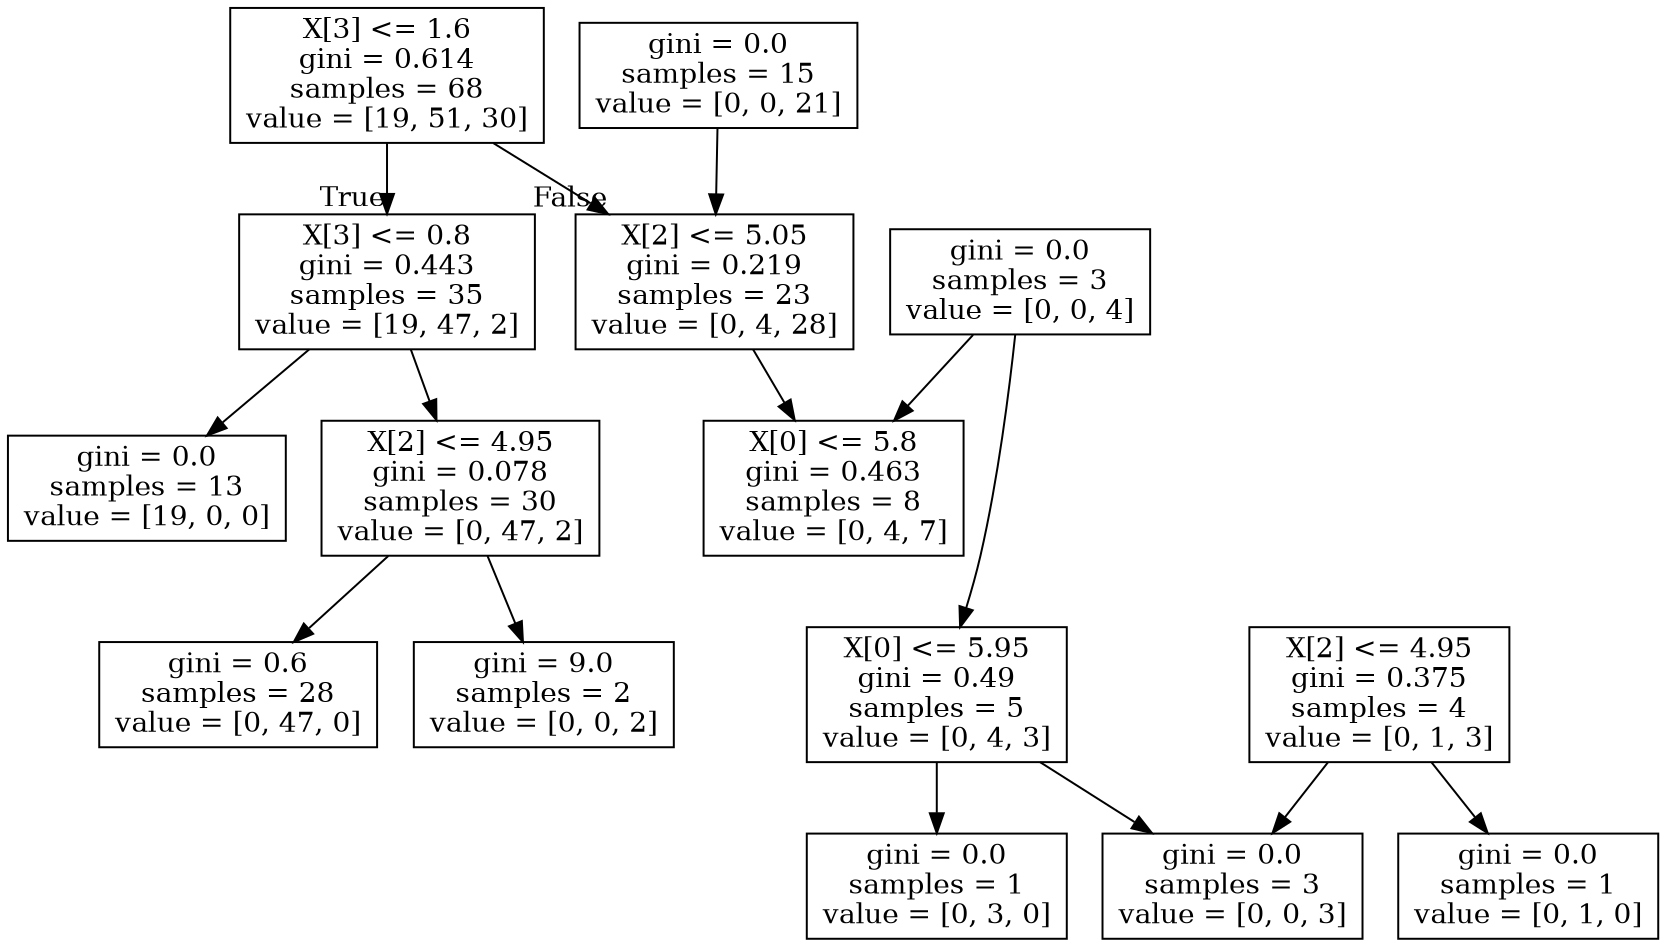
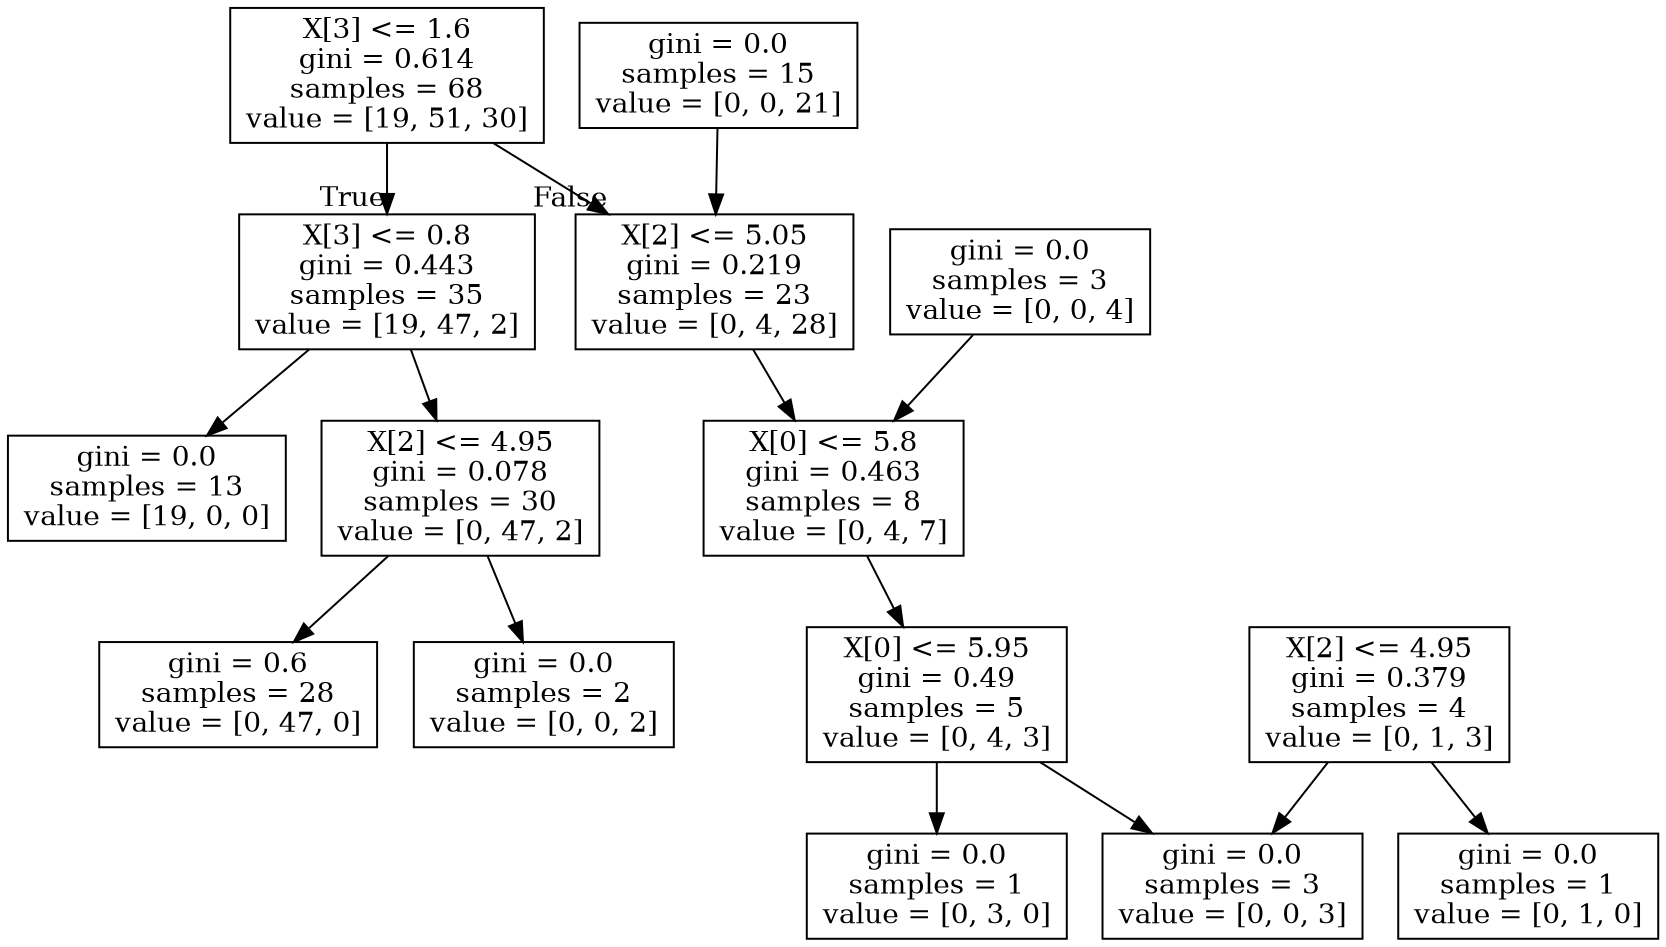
edge "gini = 0.0 samples = 3 value = [0, 0, 4]" -> "X[0] <= 5.95 gini = 0.49 samples = 5 value = [0, 4, 3]": now "X[0] <= 5.8 gini = 0.463 samples = 8 value = [0, 4, 7]" -> "X[0] <= 5.95 gini = 0.49 samples = 5 value = [0, 4, 3]"
node "gini = 9.0 samples = 2 value = [0, 0, 2]": label "gini = 9.0 samples = 2 value = [0, 0, 2]" -> "gini = 0.0 samples = 2 value = [0, 0, 2]"
node "X[2] <= 4.95 gini = 0.375 samples = 4 value = [0, 1, 3]": label "X[2] <= 4.95 gini = 0.375 samples = 4 value = [0, 1, 3]" -> "X[2] <= 4.95 gini = 0.379 samples = 4 value = [0, 1, 3]"
